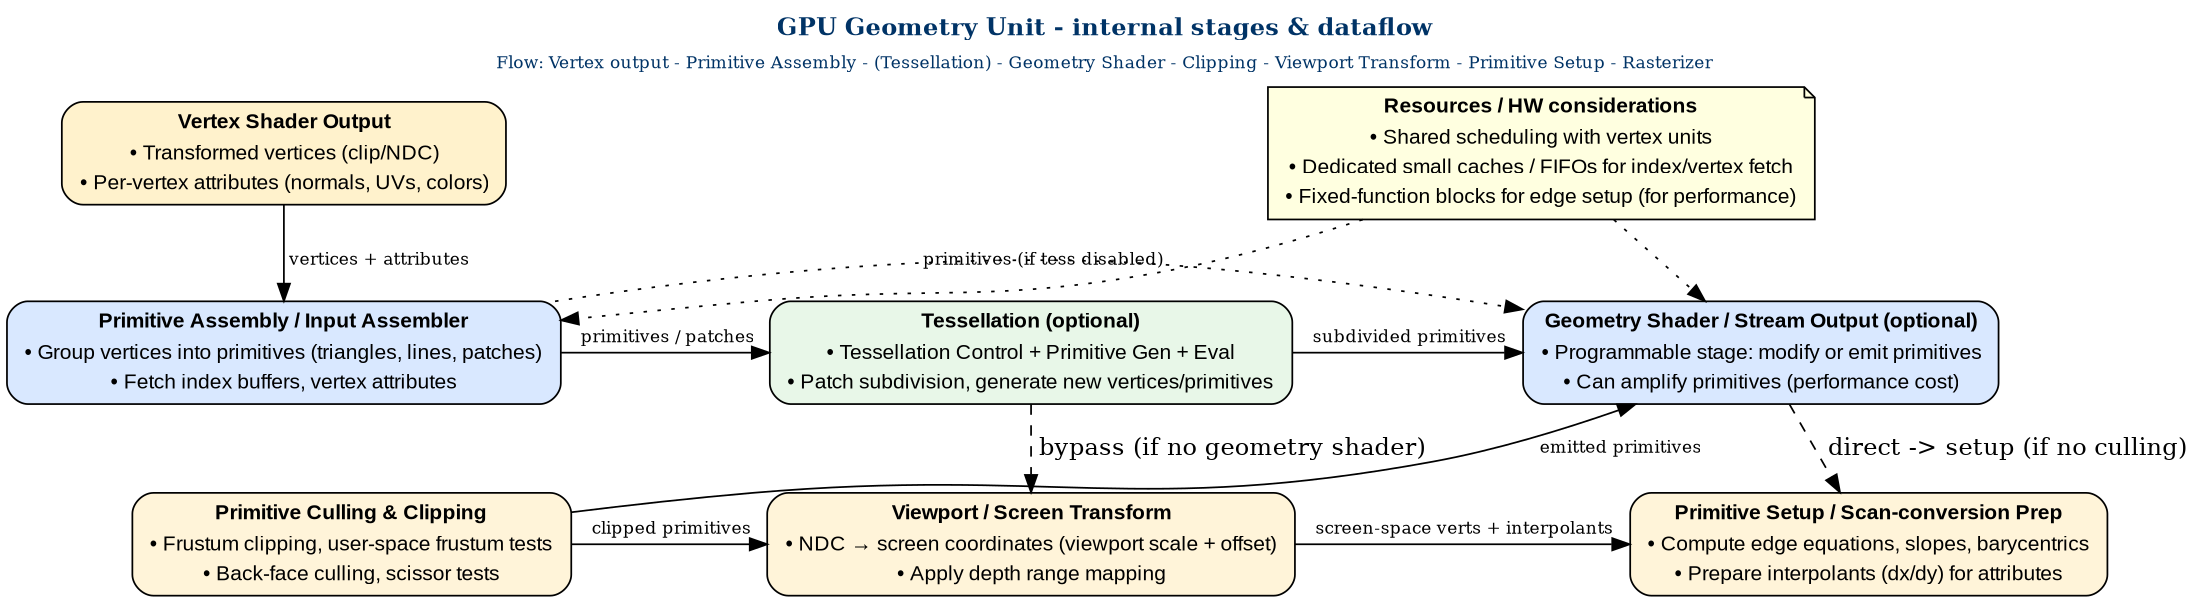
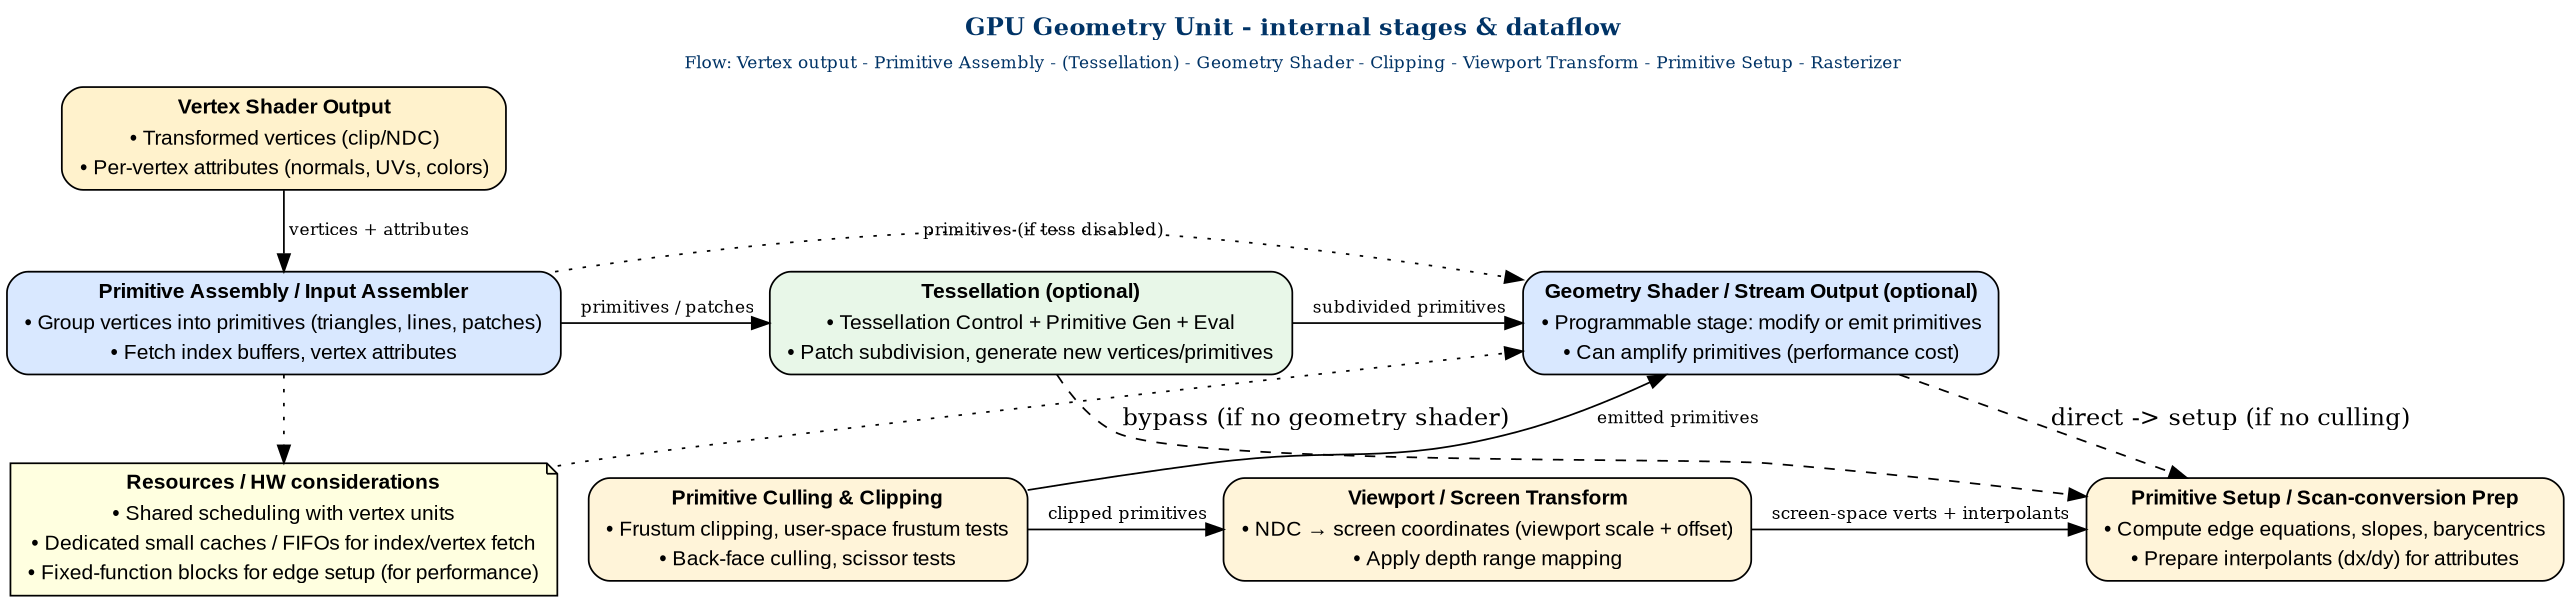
edge "Resources / HW considerations" -> "Primitive Assembly / Input Assembler": reversed
edge "Tessellation (optional)" -> "Viewport / Screen Transform": now "Tessellation (optional)" -> "Primitive Setup / Scan-conversion Prep"
